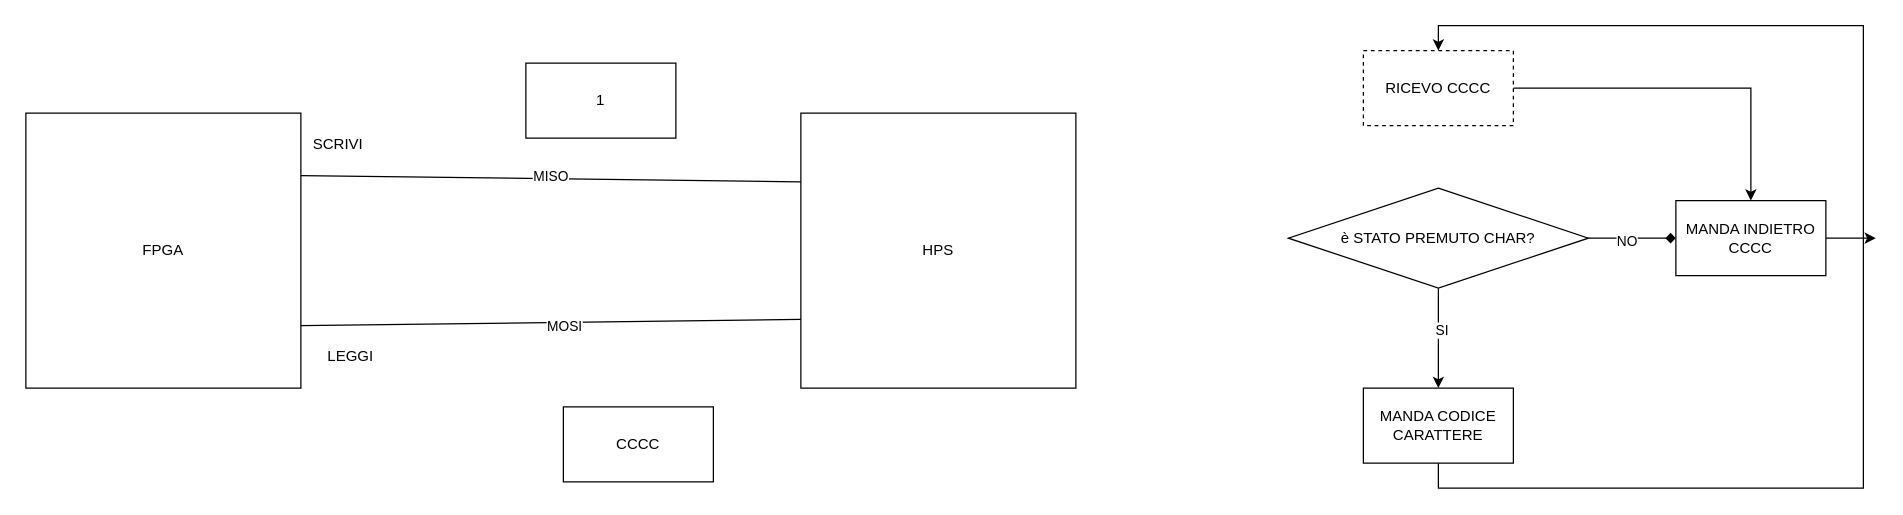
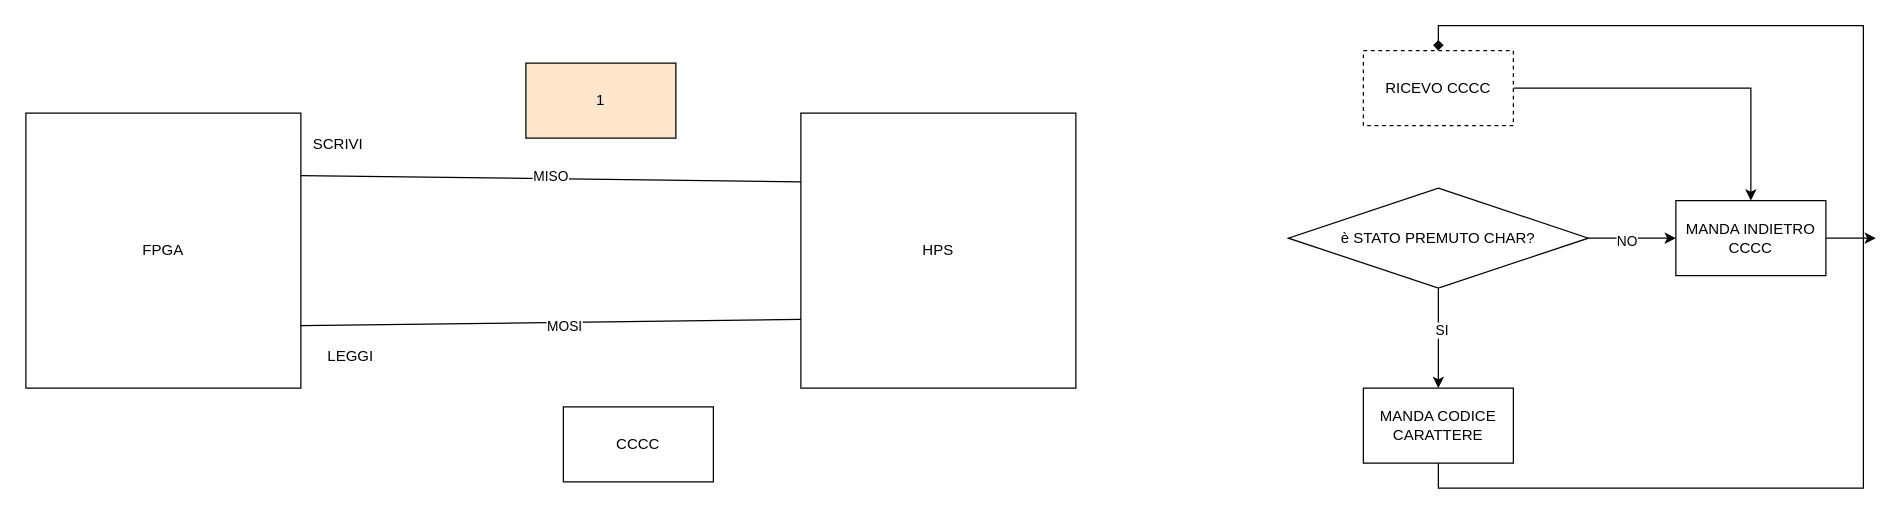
edge "MANDA CODICE CARATTERE" -> "RICEVO CCCC": arrowhead classic -> diamond
node "1": fillcolor #ffffff -> #ffe6cc
edge "è STATO PREMUTO CHAR?" -> "MANDA INDIETRO CCCC": arrowhead diamond -> classic
